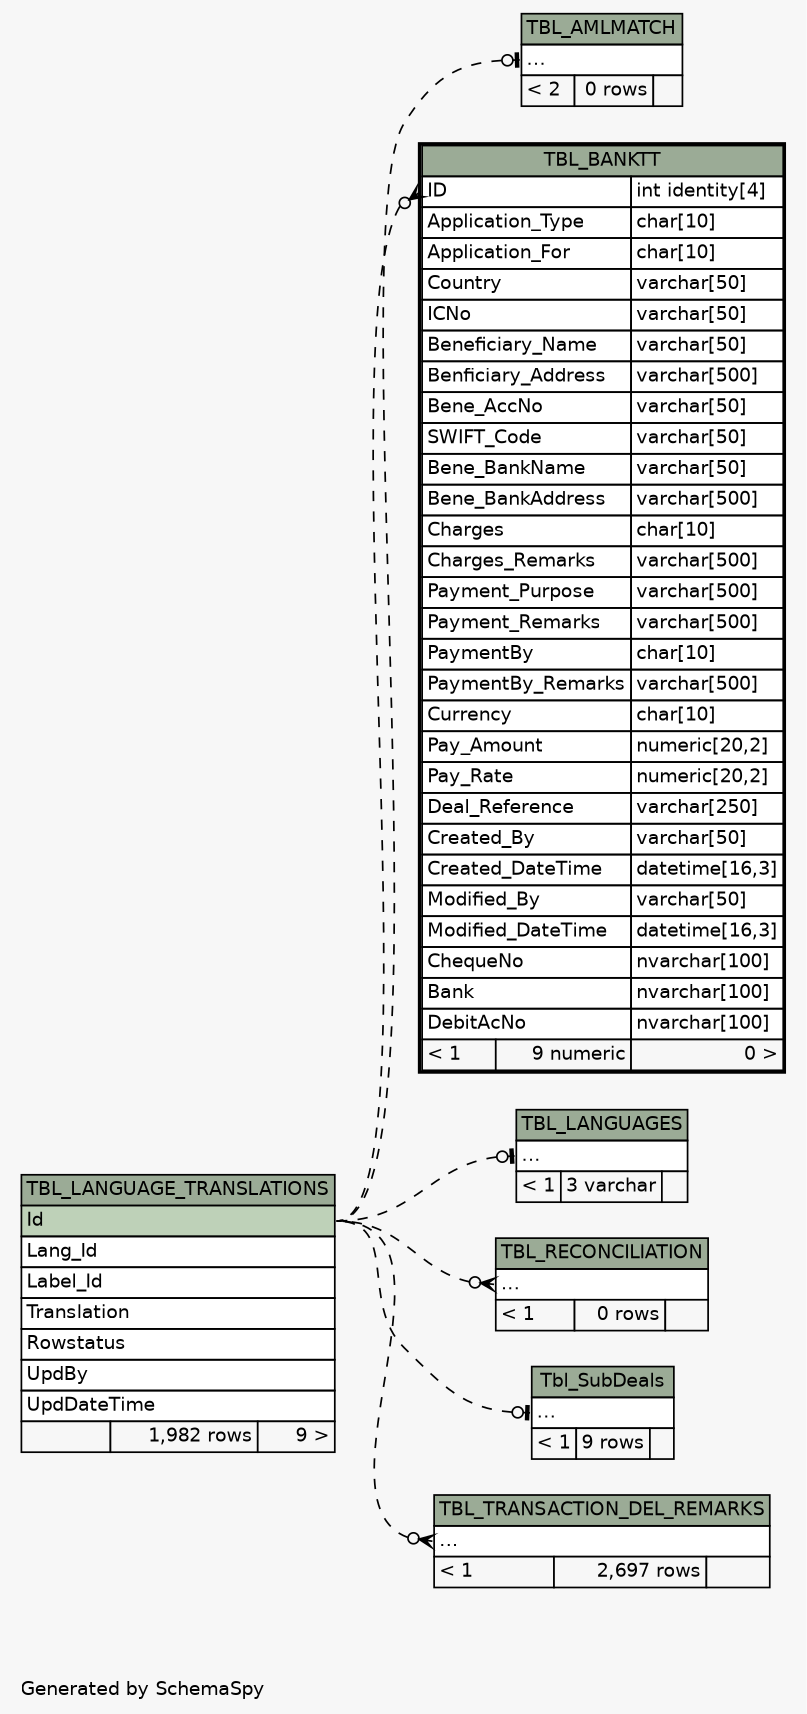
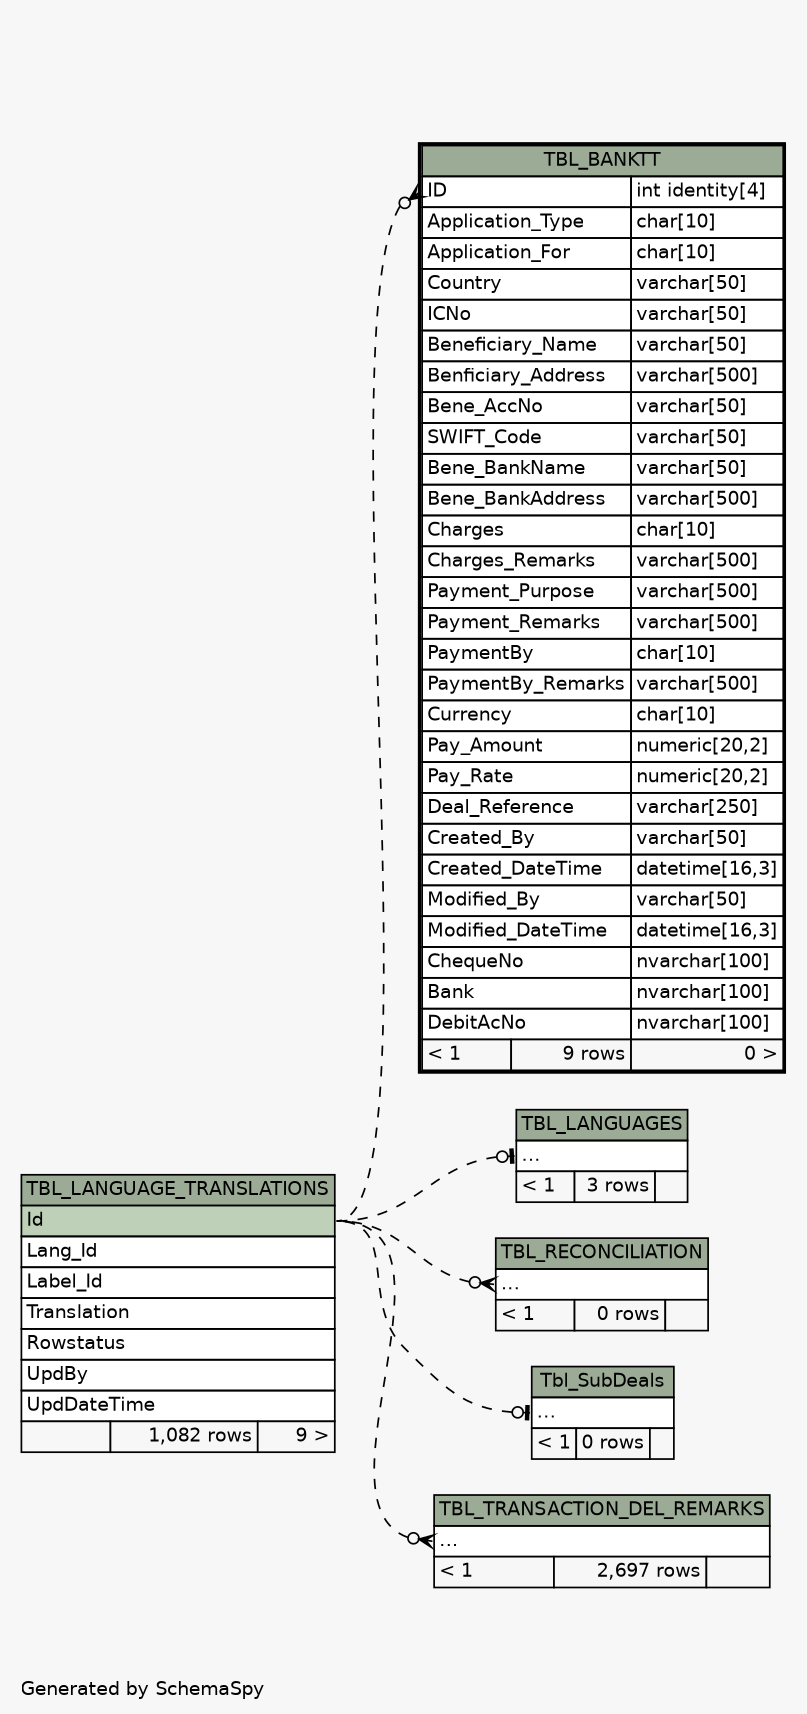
node "TBL_AMLMATCH": removed
node "TBL_BANKTT": text "9 numeric" -> "9 rows"
node "TBL_LANGUAGES": text "3 varchar" -> "3 rows"
node "TBL_LANGUAGE_TRANSLATIONS": text "1,982 rows" -> "1,082 rows"
node "Tbl_SubDeals": text "9 rows" -> "0 rows"
